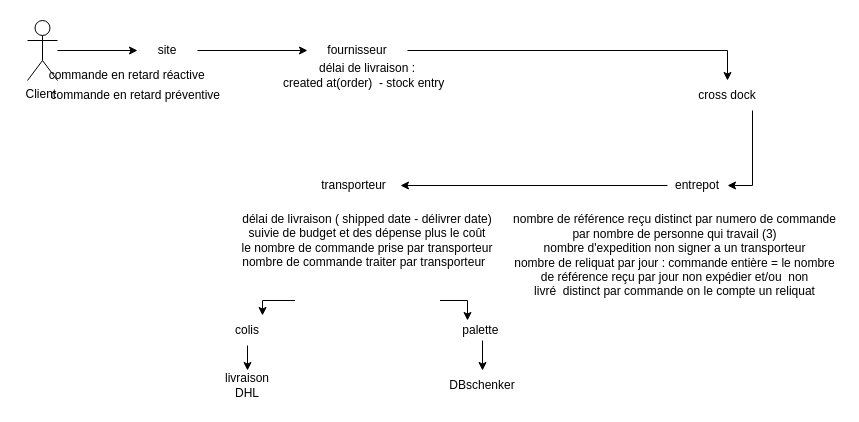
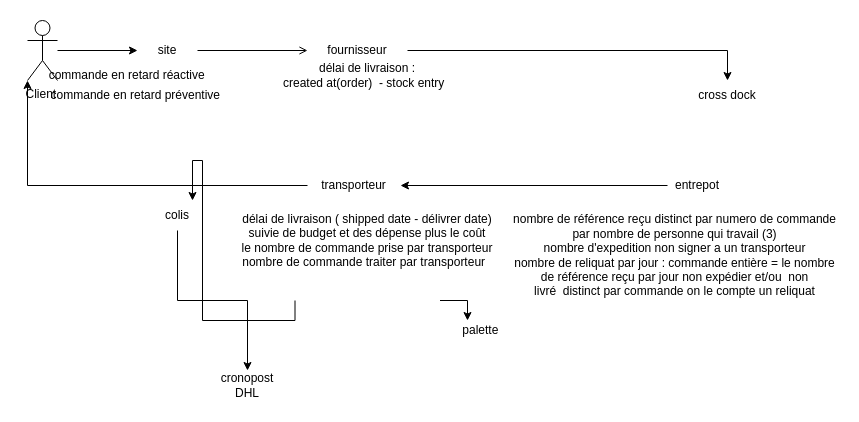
edge "site" -> "fournisseur": arrowhead classic -> open
edge "cross dock" -> "entrepot": removed
edge "transporteur" -> "Client": added
node "colis": moved (248, 331) -> (178, 216)
edge "palette" -> "DBschenker": removed
node "livraison DHL": label "livraison DHL" -> "cronopost DHL"
node "DBschenker": removed
